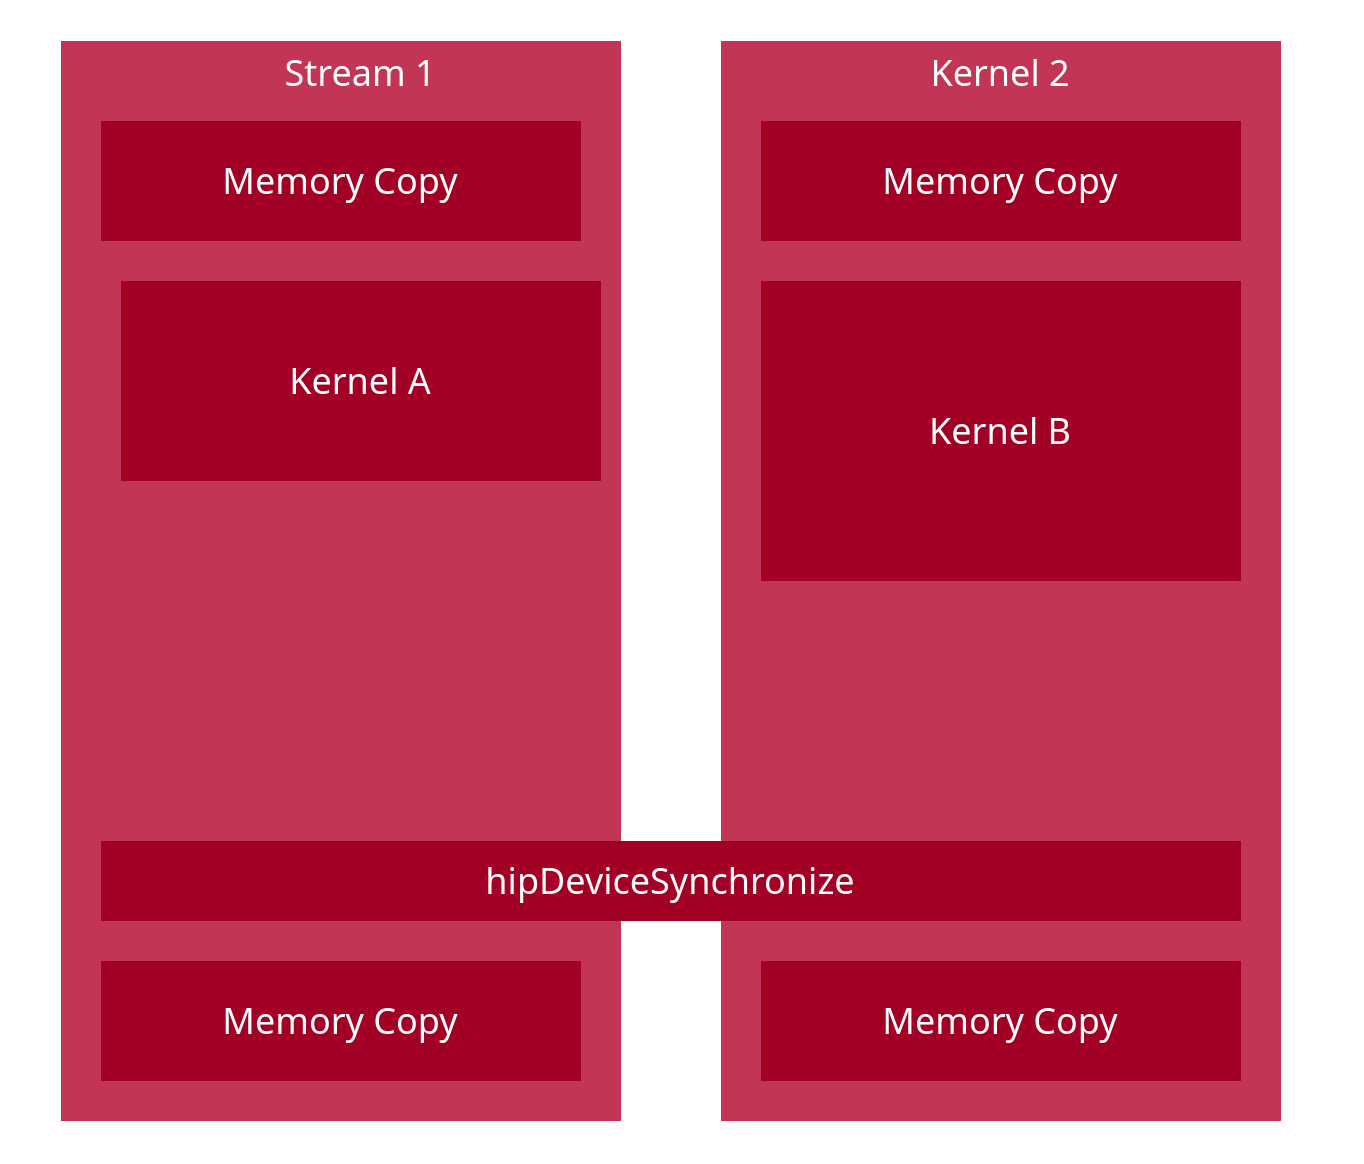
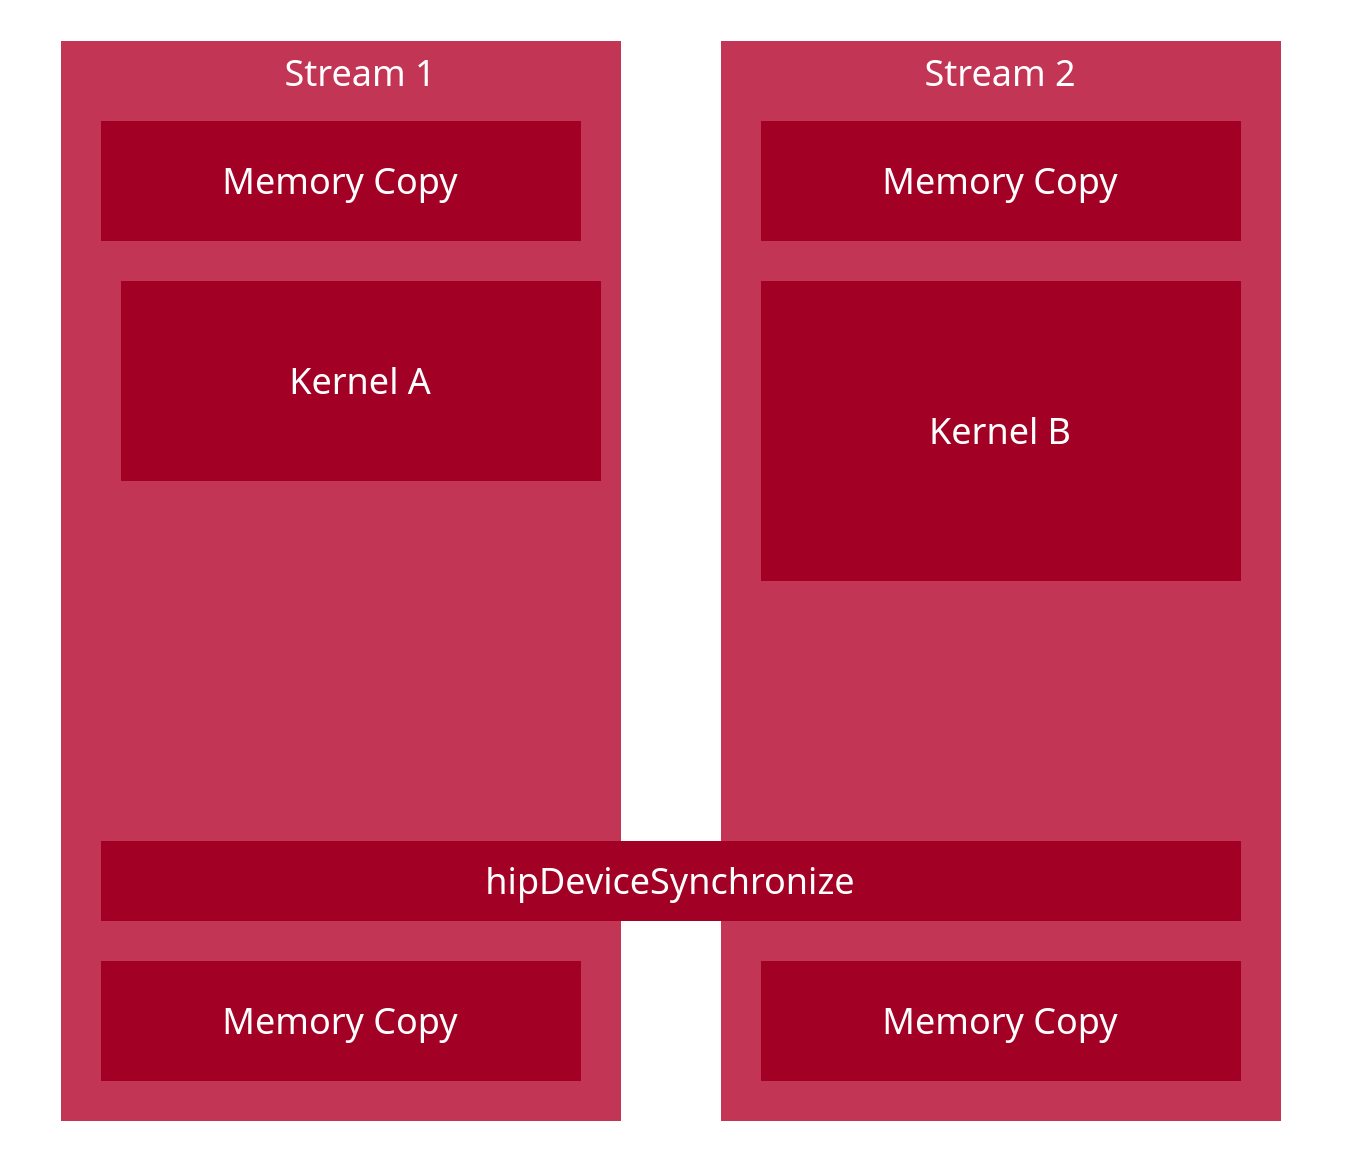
node "Kernel 2": label "Kernel 2" -> "Stream 2"
